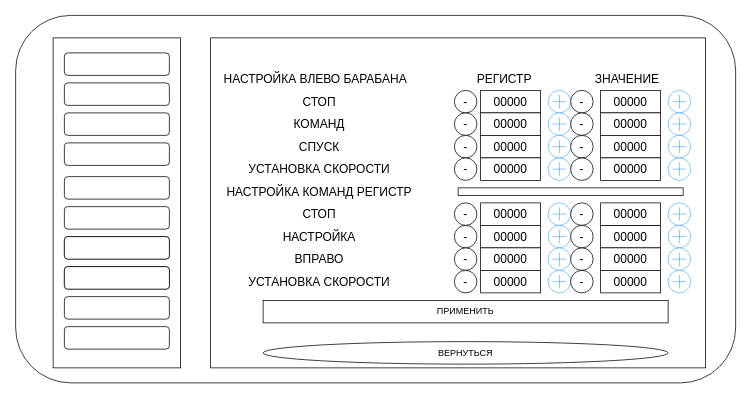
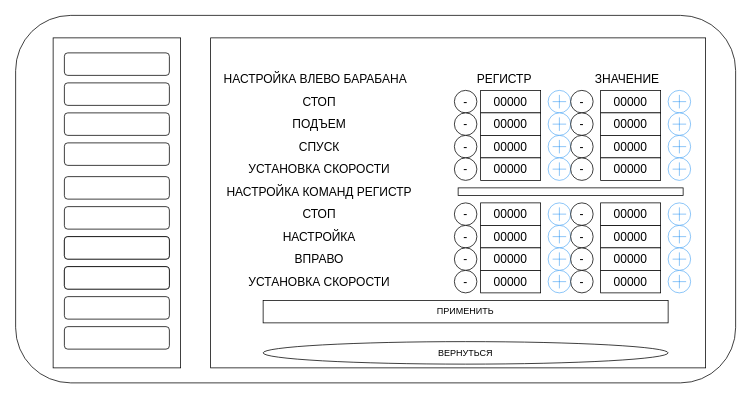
node "КОМАНД": label "КОМАНД" -> "ПОДЪЕМ"
